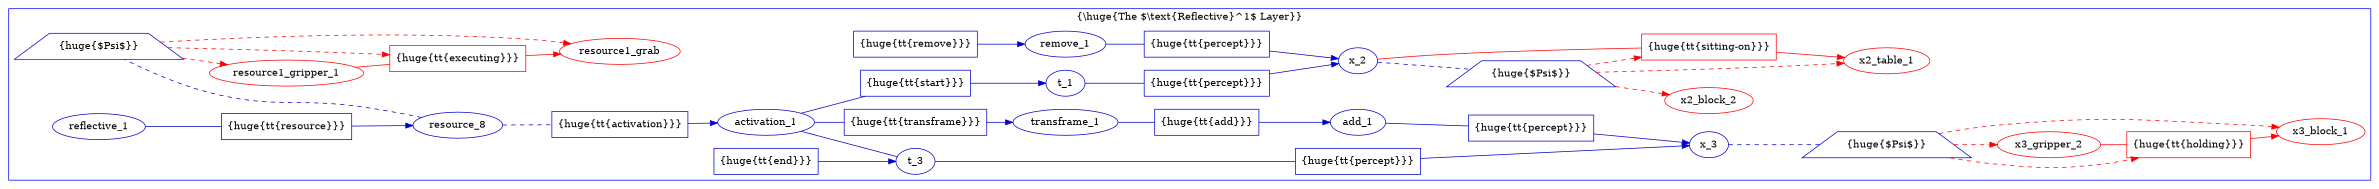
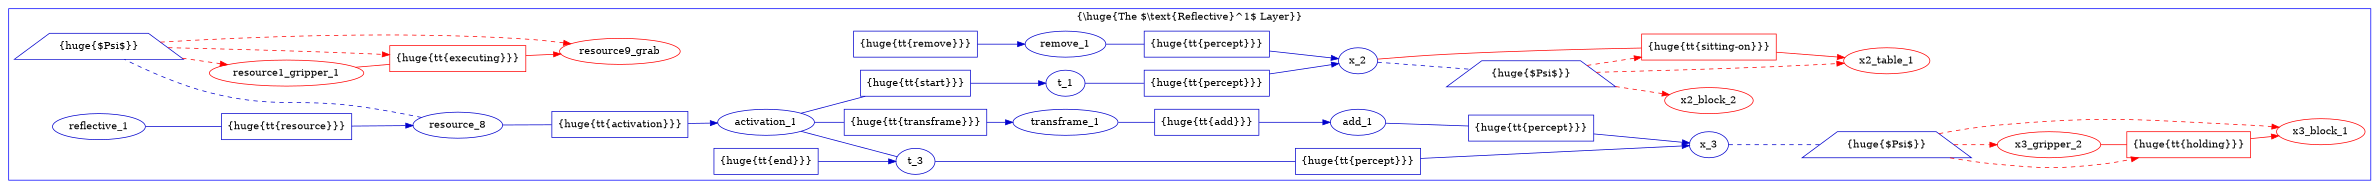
node "resource1_grab": label "resource1_grab" -> "resource9_grab"
edge "{huge{tt{activation}}}" -- "resource_8": style dashed -> solid
